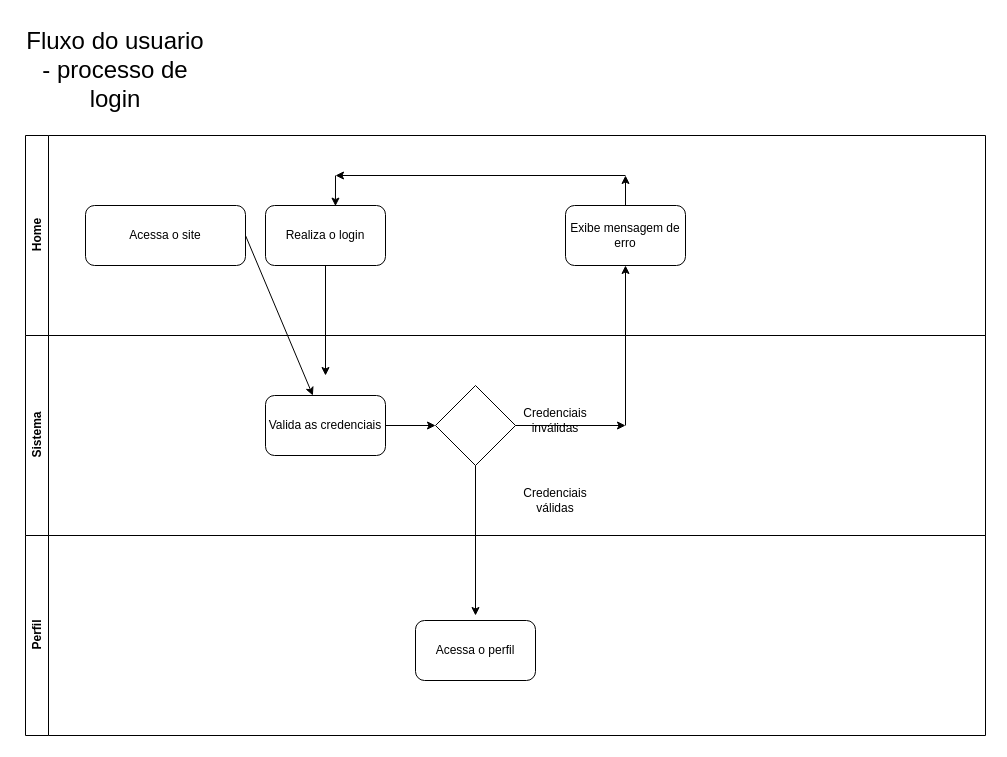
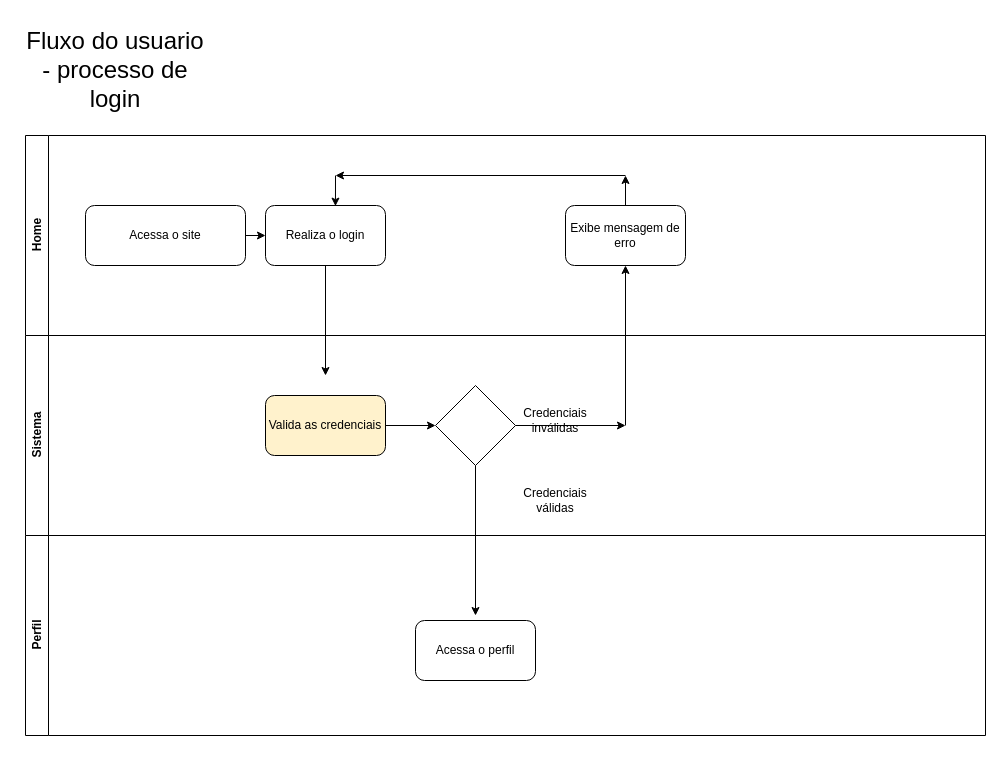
edge "Acessa o site" -> "Valida as credenciais": now "Acessa o site" -> "Realiza o login"
node "Valida as credenciais": fillcolor #ffffff -> #fff2cc
